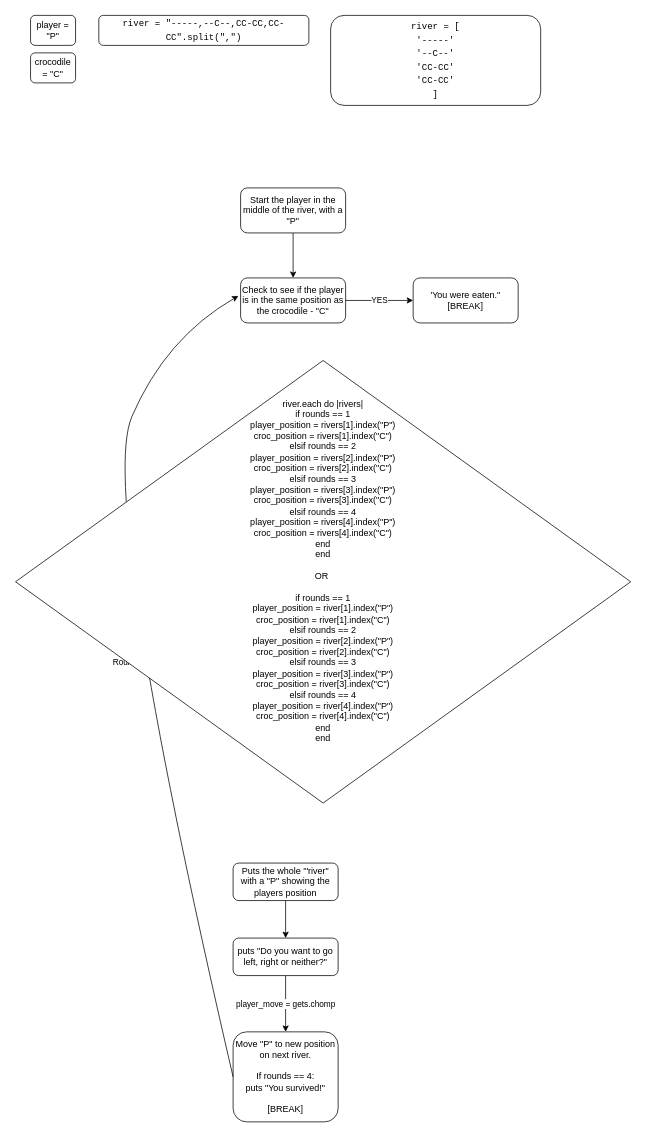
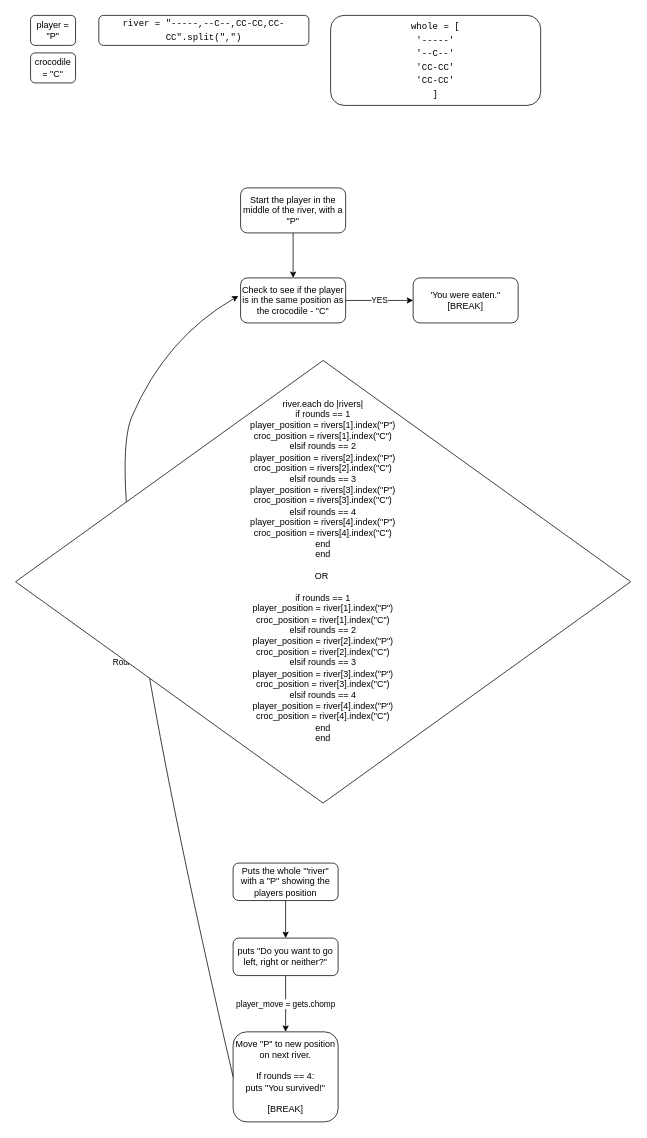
node "river = [ '-----' '--C--' 'CC-CC' 'CC-CC' ]": label "river = [ '-----' '--C--' 'CC-CC' 'CC-CC' ]" -> "whole = [ '-----' '--C--' 'CC-CC' 'CC-CC' ]"
